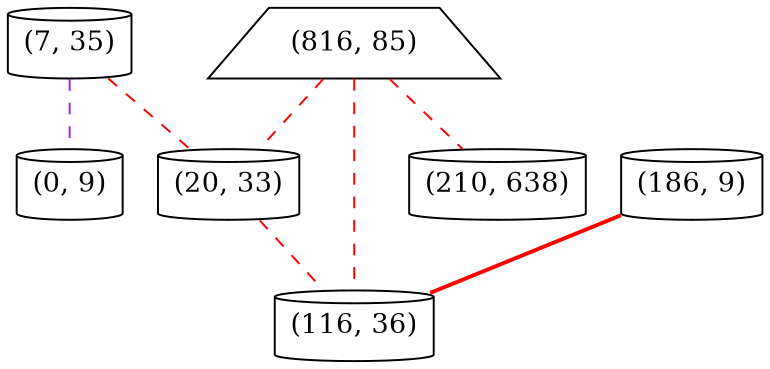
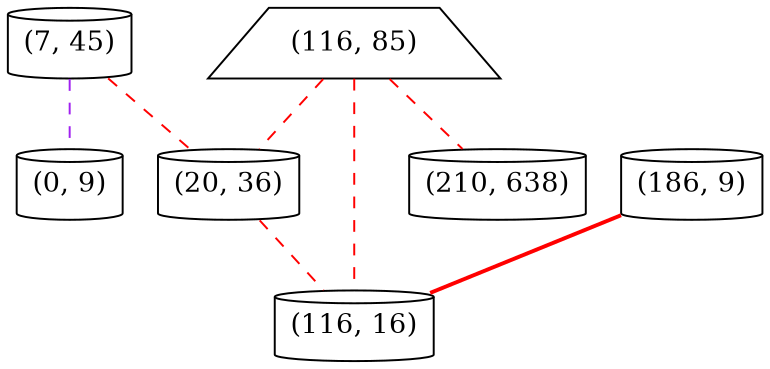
node "(7, 35)": label "(7, 35)" -> "(7, 45)"
node "(816, 85)": label "(816, 85)" -> "(116, 85)"
node "(20, 33)": label "(20, 33)" -> "(20, 36)"
node "(116, 36)": label "(116, 36)" -> "(116, 16)"
